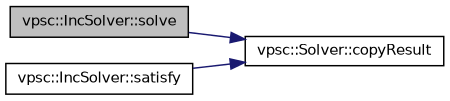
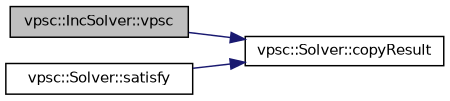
node "vpsc::IncSolver::solve": label "vpsc::IncSolver::solve" -> "vpsc::IncSolver::vpsc"
node "vpsc::IncSolver::satisfy": label "vpsc::IncSolver::satisfy" -> "vpsc::Solver::satisfy"
